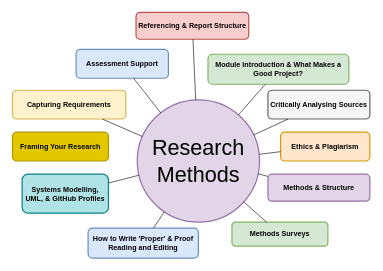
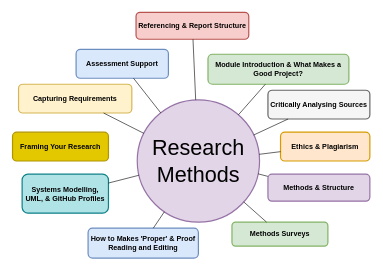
node "Capturing Requirements": moved (69, 105) -> (75, 99)
node "How to Write 'Proper' & Proof Reading and Editing": label "How to Write 'Proper' & Proof Reading and Editing" -> "How to Makes 'Proper' & Proof Reading and Editing"
